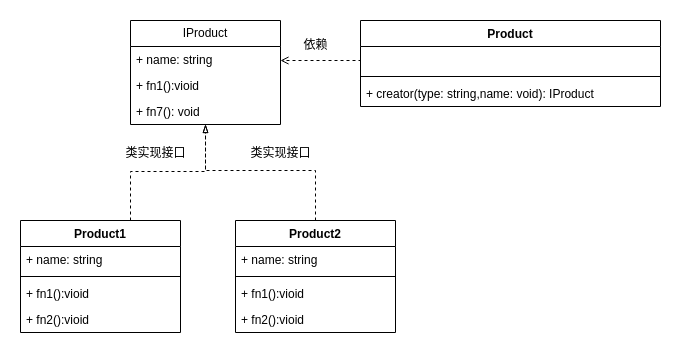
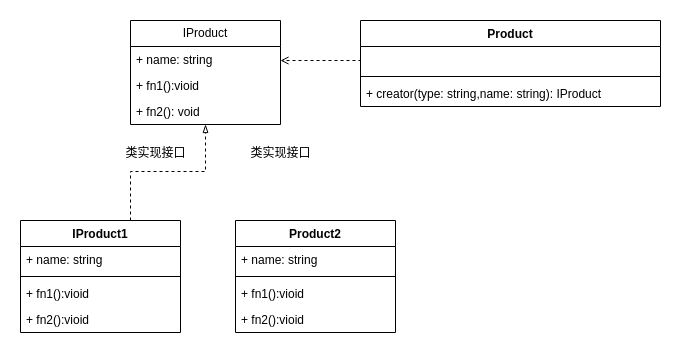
node "依赖": removed
node "+ creator(type: string,name: void): IProduct": label "+ creator(type: string,name: void): IProduct" -> "+ creator(type: string,name: string): IProduct"
node "+ fn7(): void": label "+ fn7(): void" -> "+ fn2(): void"
edge "Product2" -> "IProduct": removed
node "Product1": label "Product1" -> "IProduct1"
